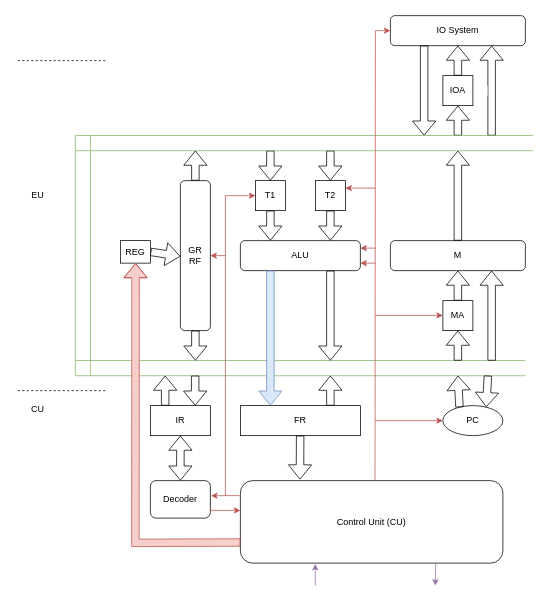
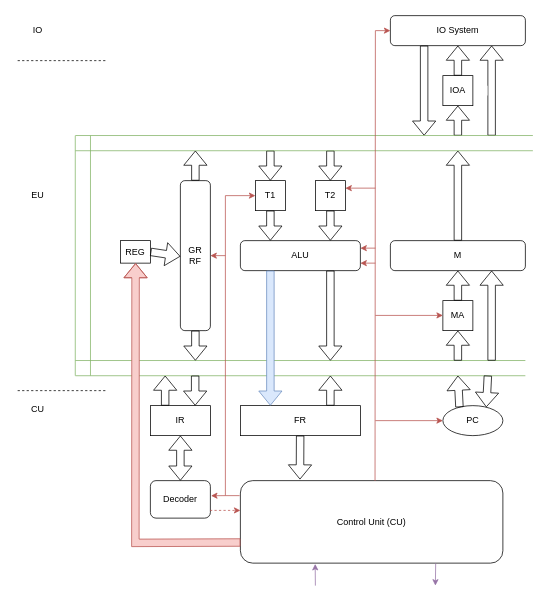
node "IO": added
edge "Decoder" -> "Control Unit (CU)": style solid -> dashed
